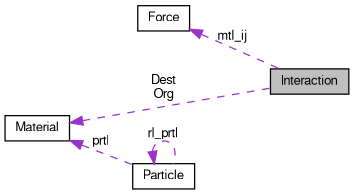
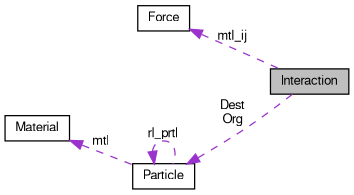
edge "Interaction" -> "Material": now "Interaction" -> "Particle"
edge "Particle" -> "Material": label "prtl" -> "mtl"
